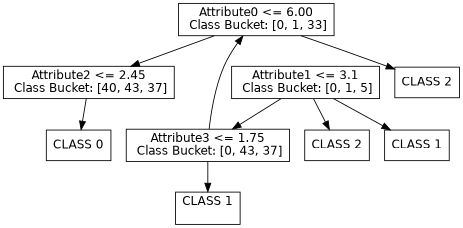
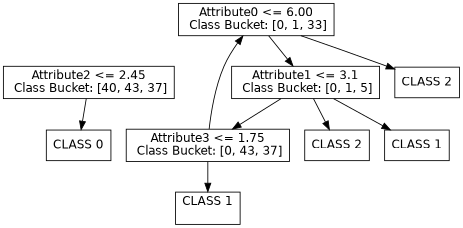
edge "Attribute0 <= 6.00 Class Bucket: [0, 1, 33]" -> "Attribute2 <= 2.45 Class Bucket: [40, 43, 37]": now "Attribute0 <= 6.00 Class Bucket: [0, 1, 33]" -> "Attribute1 <= 3.1 Class Bucket: [0, 1, 5]"
